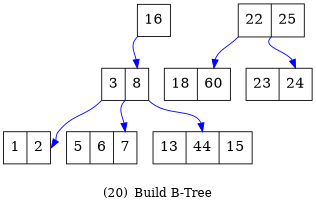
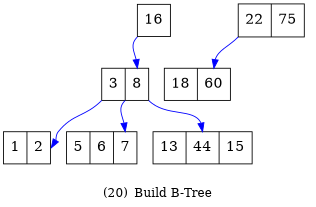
node "22": text "25" -> "75"
node "23": removed
